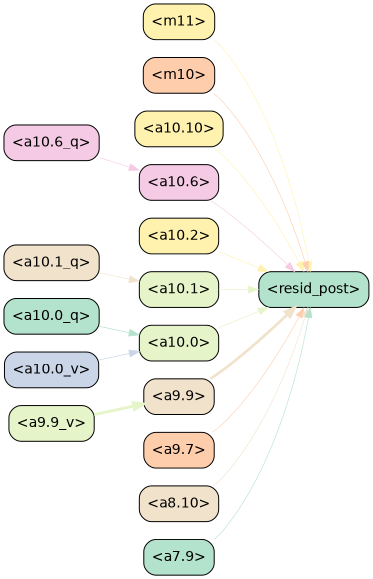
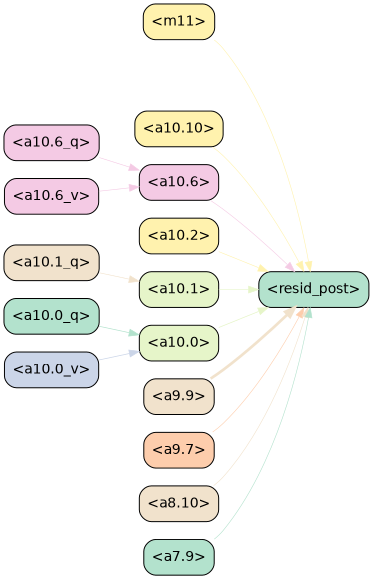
node "<m10>": removed
node "<a10.6_v>": added
node "<a9.9_v>": removed
